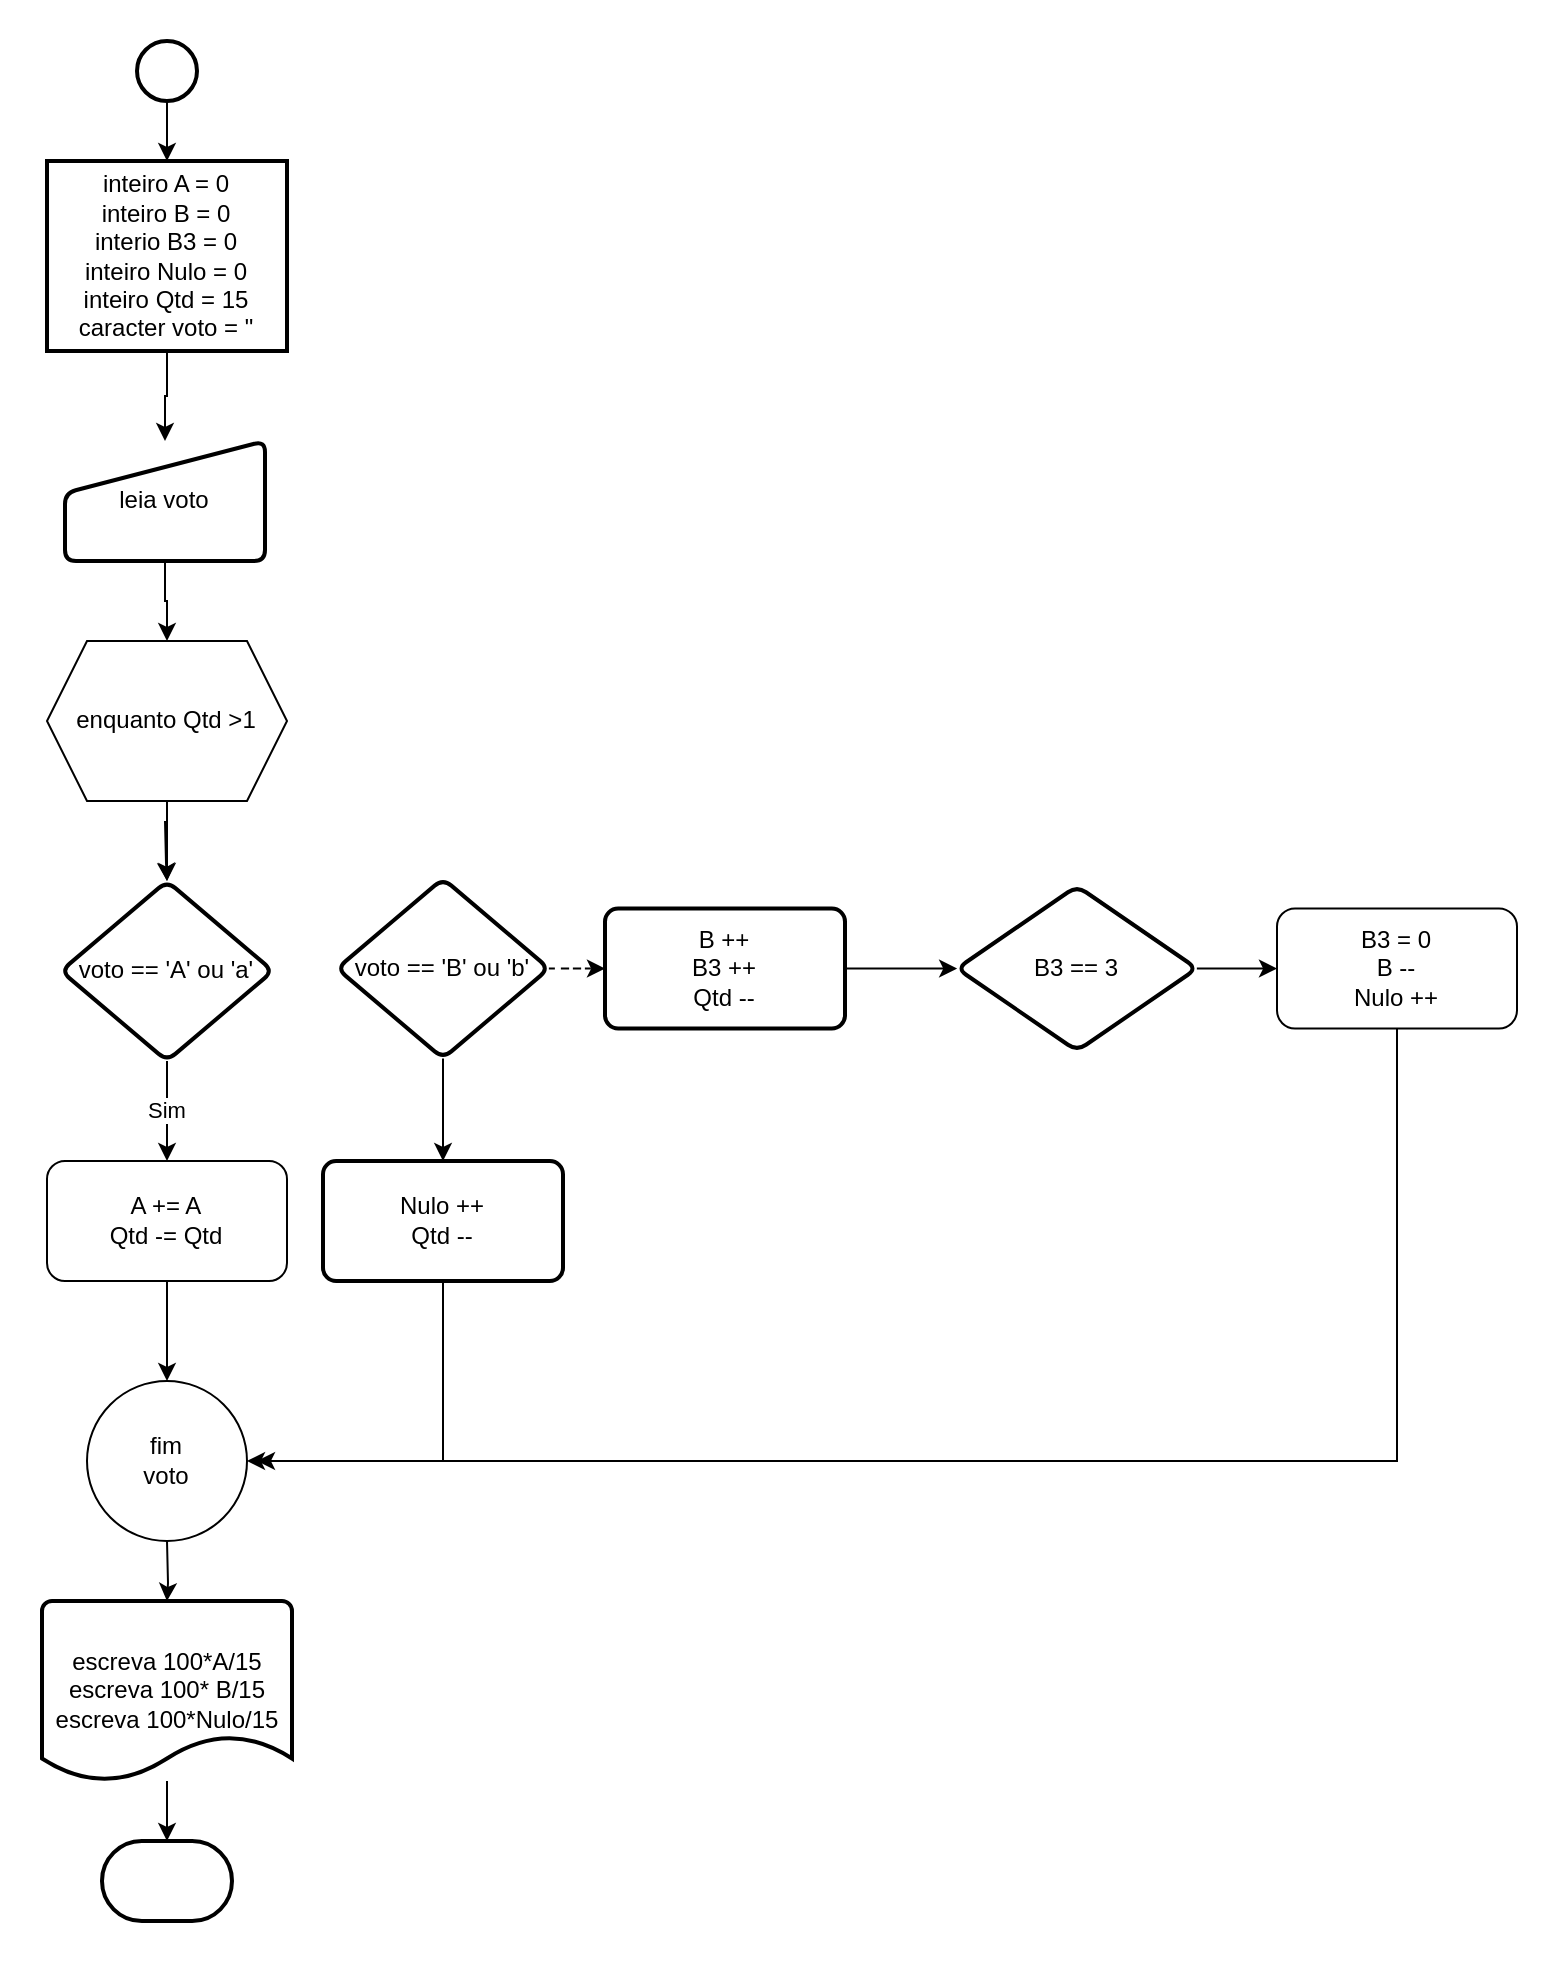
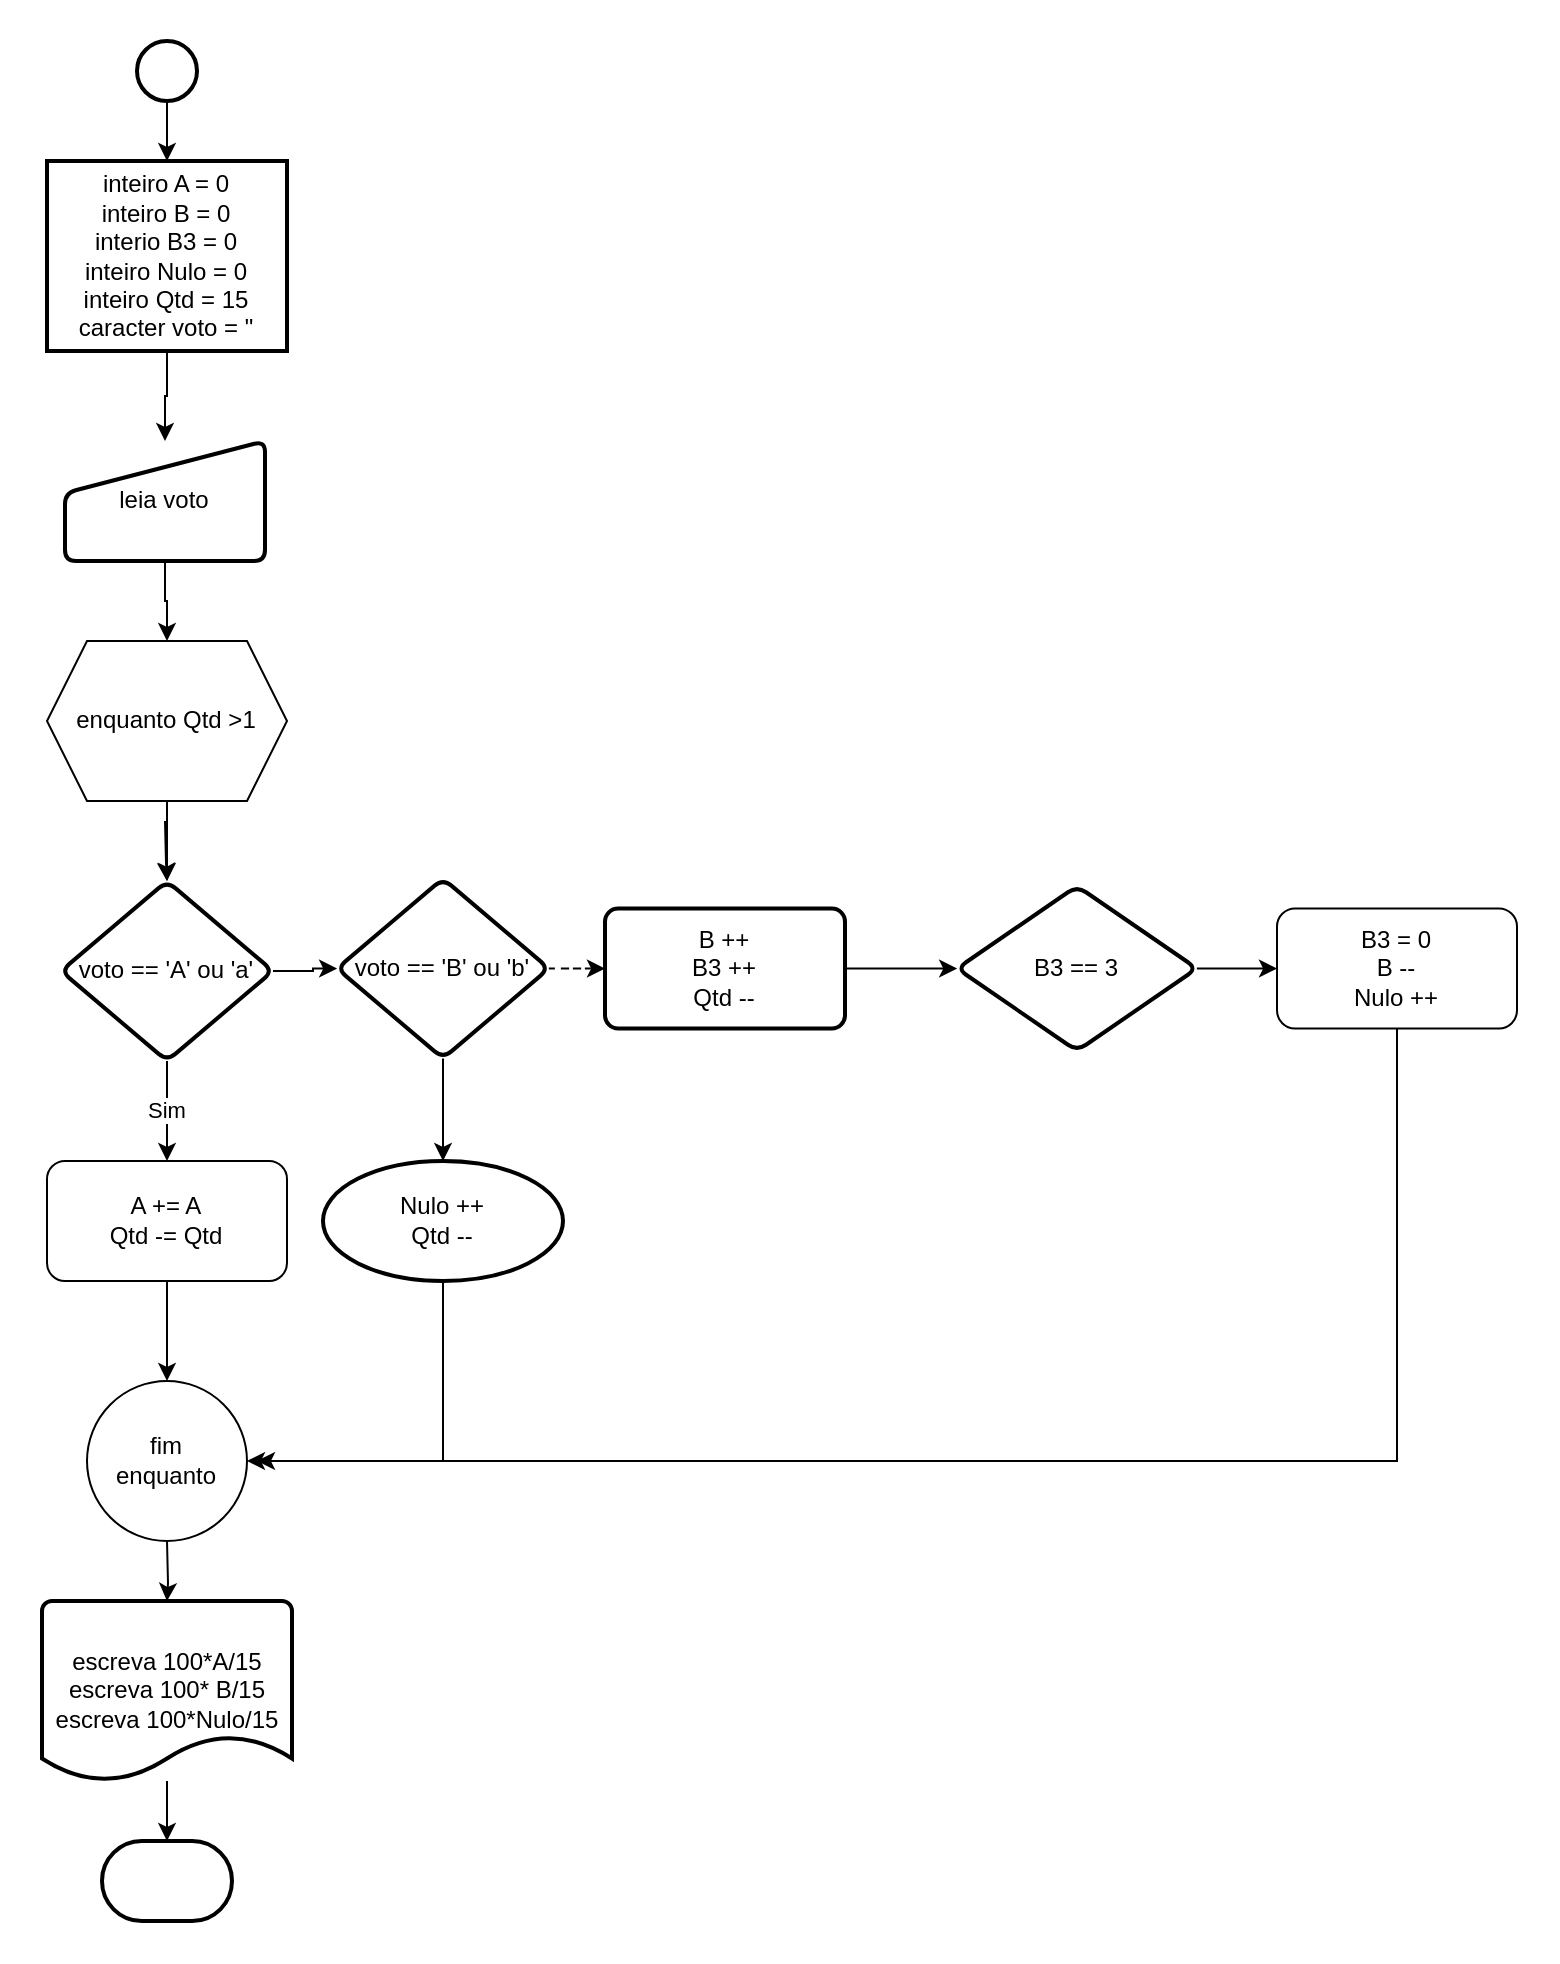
edge "voto == 'A' ou 'a'" -> "voto == 'B' ou 'b'": added
node "Nulo ++ Qtd --": shape rounded rectangle -> ellipse
node "fim voto": label "fim voto" -> "fim enquanto"
